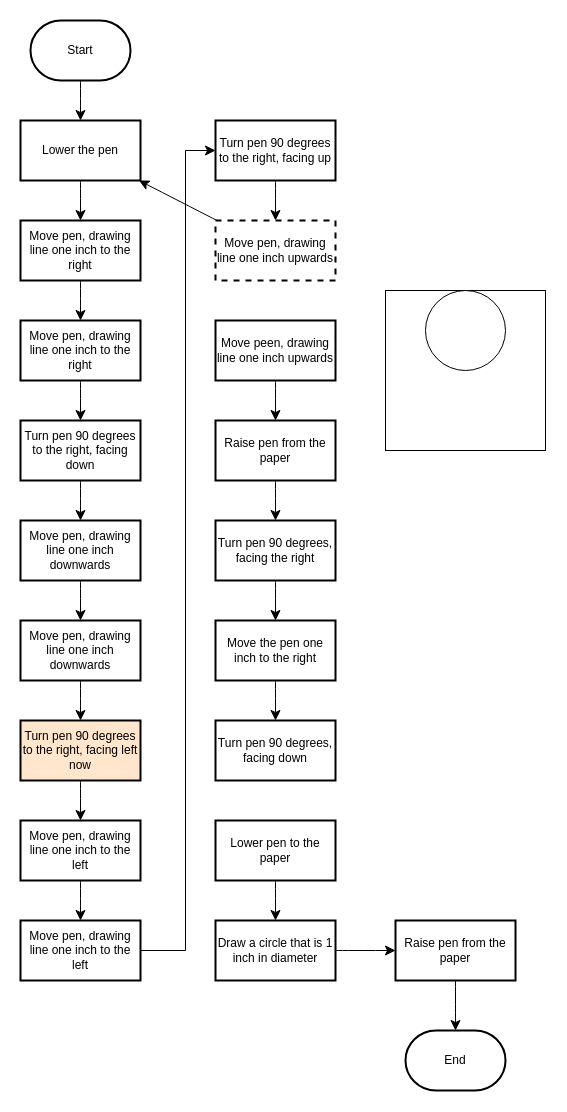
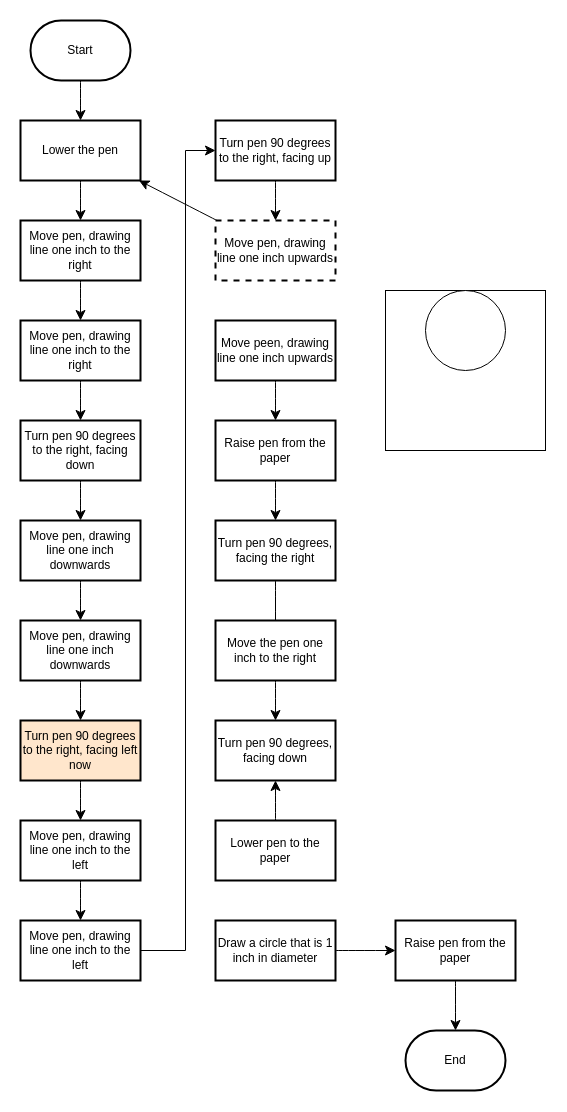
edge "Turn pen 90 degrees, facing the right" -> "Move the pen one inch to the right": arrowhead classic -> none
edge "Lower pen to the paper" -> "Draw a circle that is 1 inch in diameter": now "Lower pen to the paper" -> "Turn pen 90 degrees, facing down"
